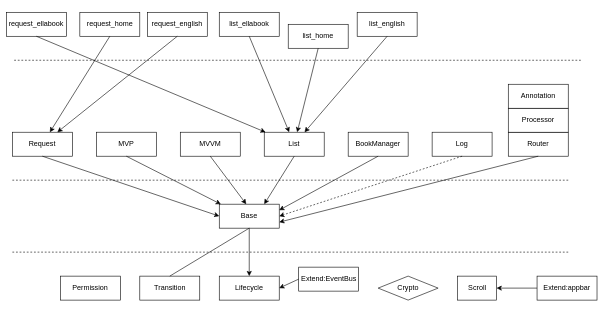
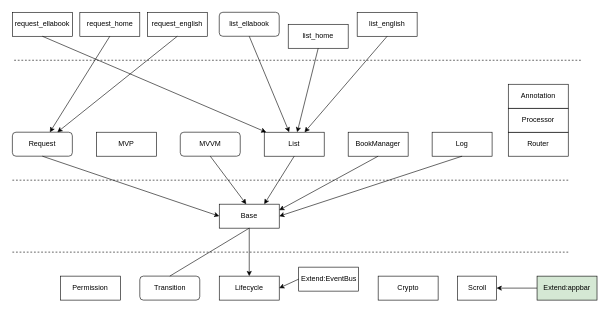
node "request_ellabook": moved (36, 24) -> (42, 24)
node "list_ellabook": shape rectangle -> rounded rectangle
node "Request": shape rectangle -> rounded rectangle
node "MVVM": shape rectangle -> rounded rectangle
edge "MVP" -> "Base": removed
edge "Log" -> "Base": style dashed -> solid
edge "Router" -> "Base": removed
node "Transition": shape rectangle -> rounded rectangle
node "Crypto": shape diamond -> rectangle
node "Extend:appbar": fillcolor #ffffff -> #d5e8d4
